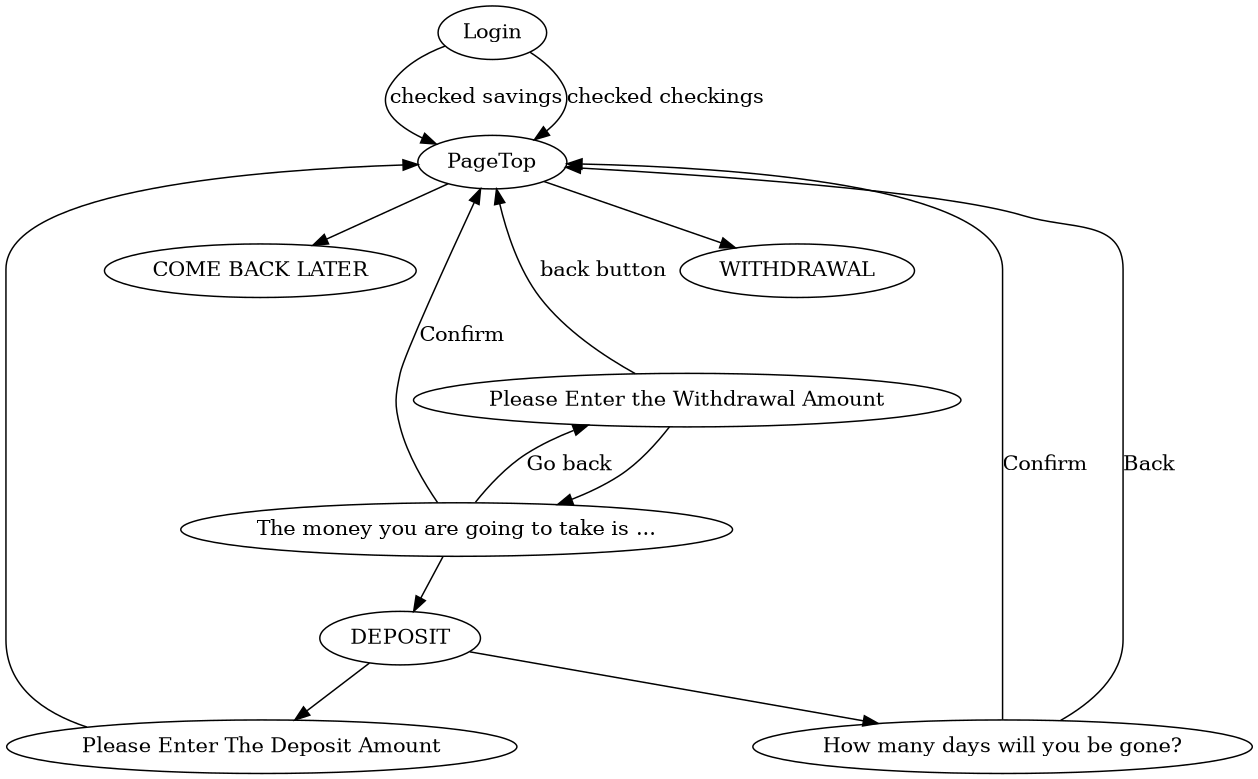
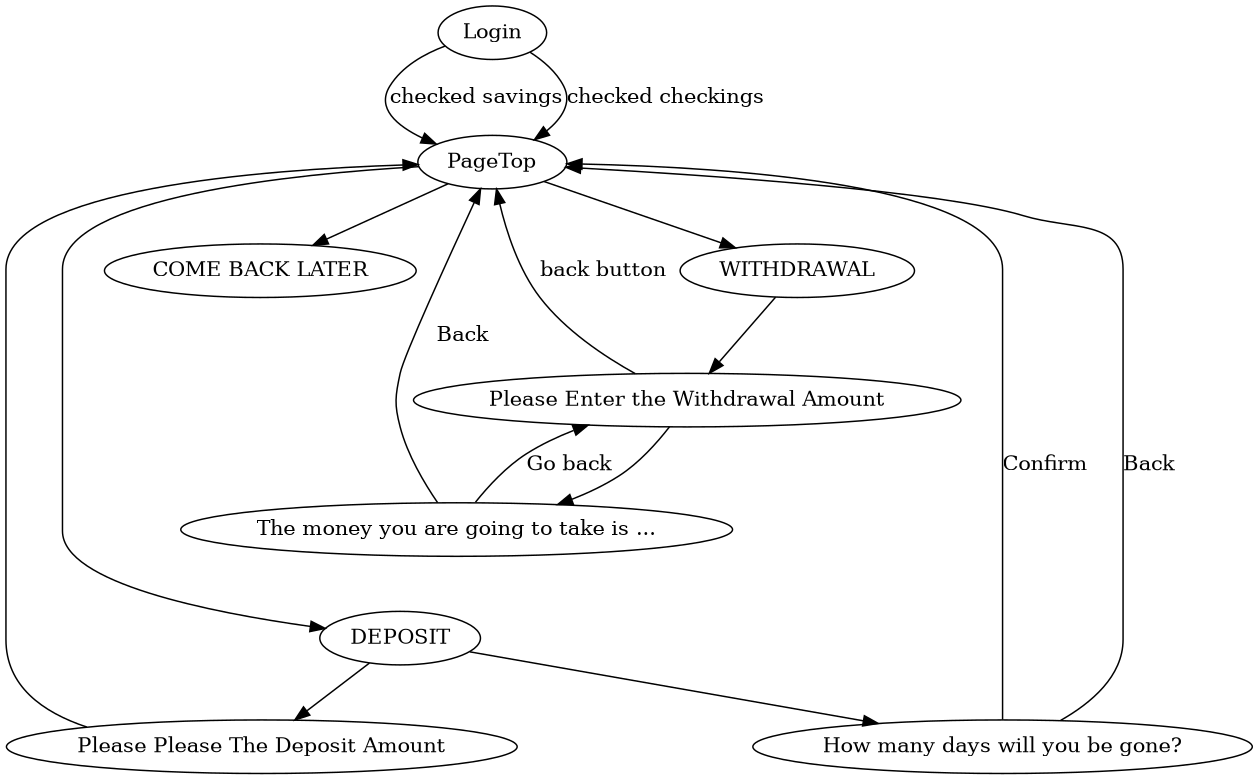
edge "WITHDRAWAL" -> "Please Enter the Withdrawal Amount": added
edge "The money you are going to take is ..." -> "PageTop": label "Confirm" -> "Back"
edge "The money you are going to take is ..." -> "DEPOSIT": now "PageTop" -> "DEPOSIT"
node "Please Enter The Deposit Amount": label "Please Enter The Deposit Amount" -> "Please Please The Deposit Amount"
